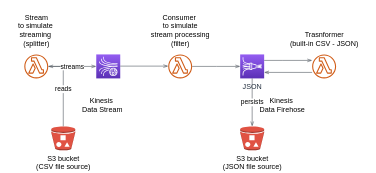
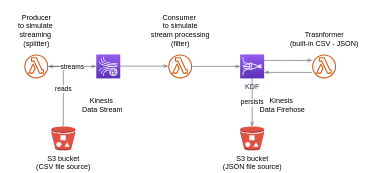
node "Stream to simulate streaming (splitter)": label "Stream to simulate streaming (splitter)" -> "Producer to simulate streaming (splitter)"
node "JSON": label "JSON" -> "KDF"
